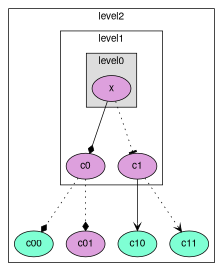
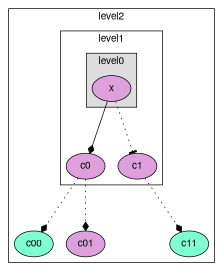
edge "c1" -> "c11": arrowhead vee -> diamond
node "c10": removed
